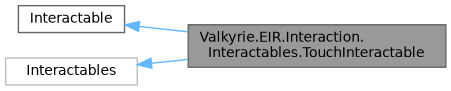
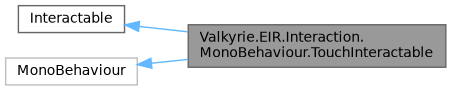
node "Valkyrie.EIR.Interaction. Interactables.TouchInteractable": label "Valkyrie.EIR.Interaction. Interactables.TouchInteractable" -> "Valkyrie.EIR.Interaction. MonoBehaviour.TouchInteractable"
node "Interactables": label "Interactables" -> "MonoBehaviour"
